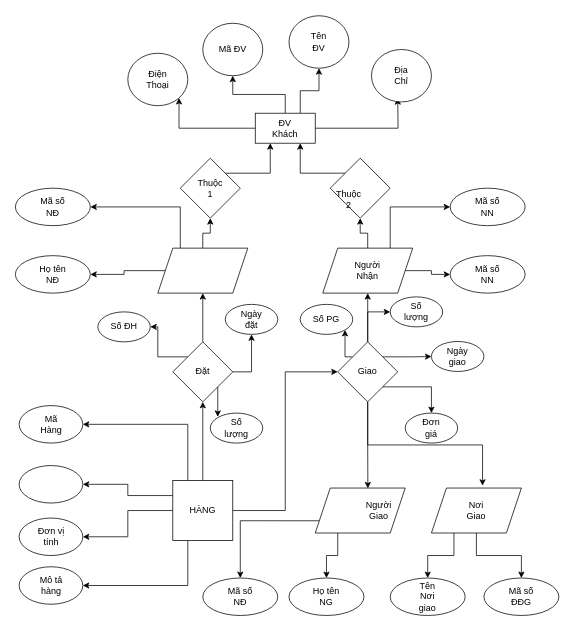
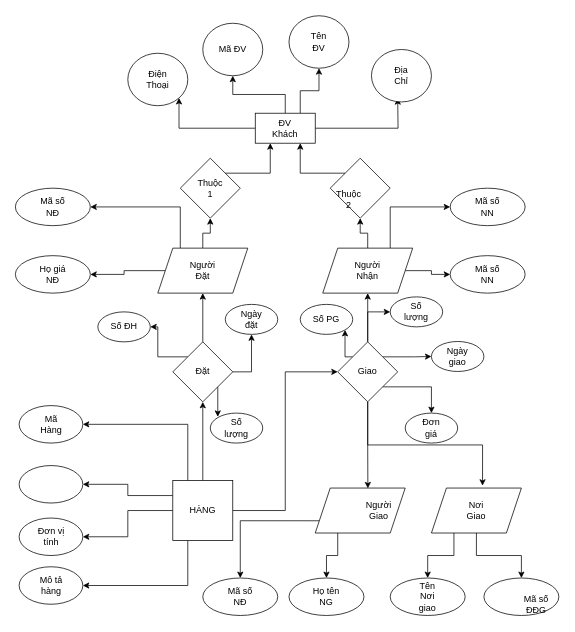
node "Người Đặt": added
node "Họ tên NĐ": label "Họ tên NĐ" -> "Họ giá NĐ"
node "Mã số ĐĐG": moved (522, 597) -> (537, 604)
